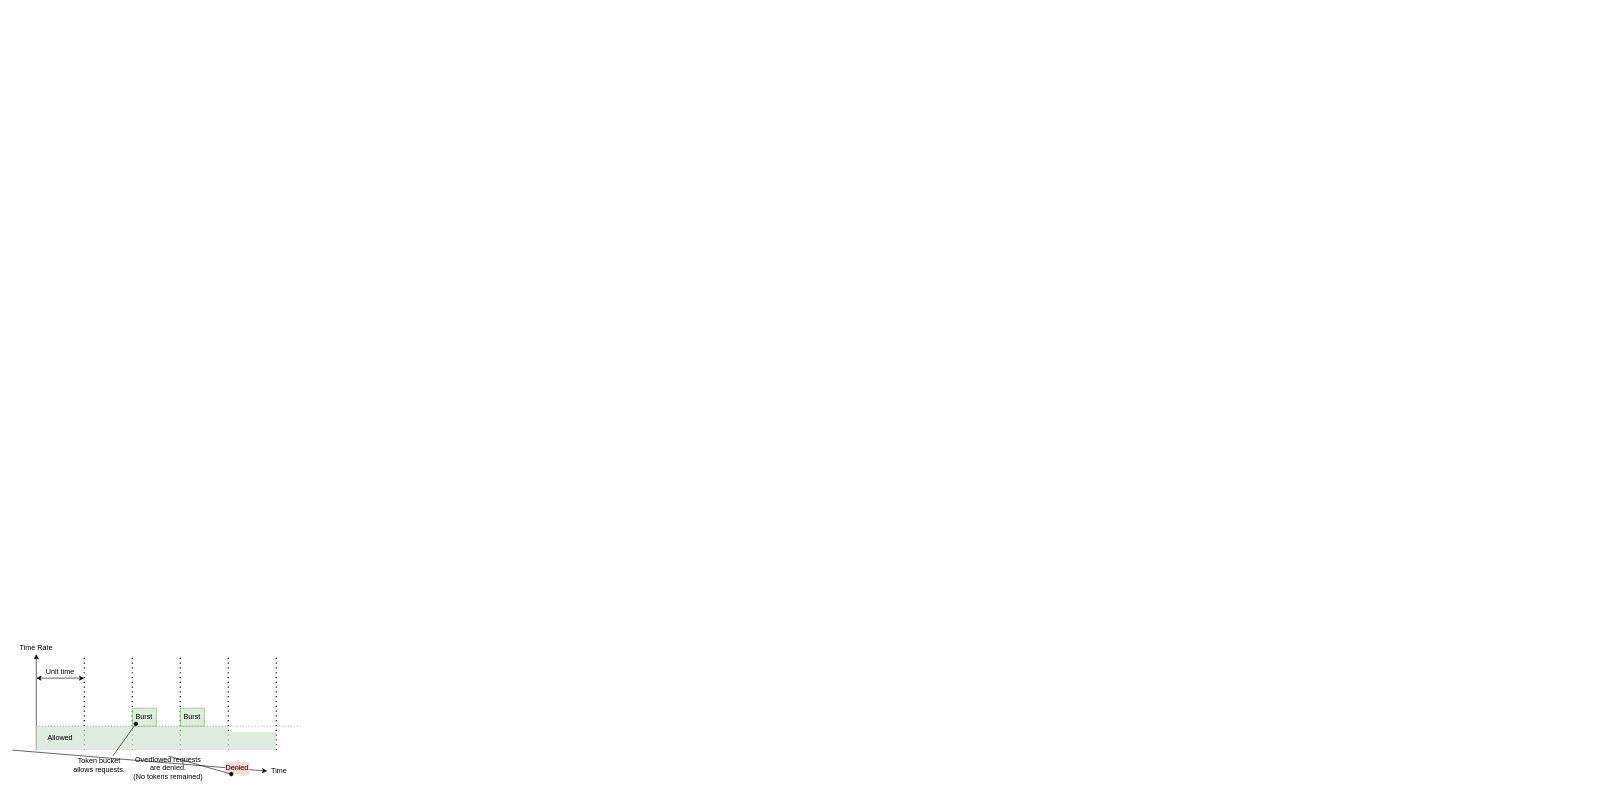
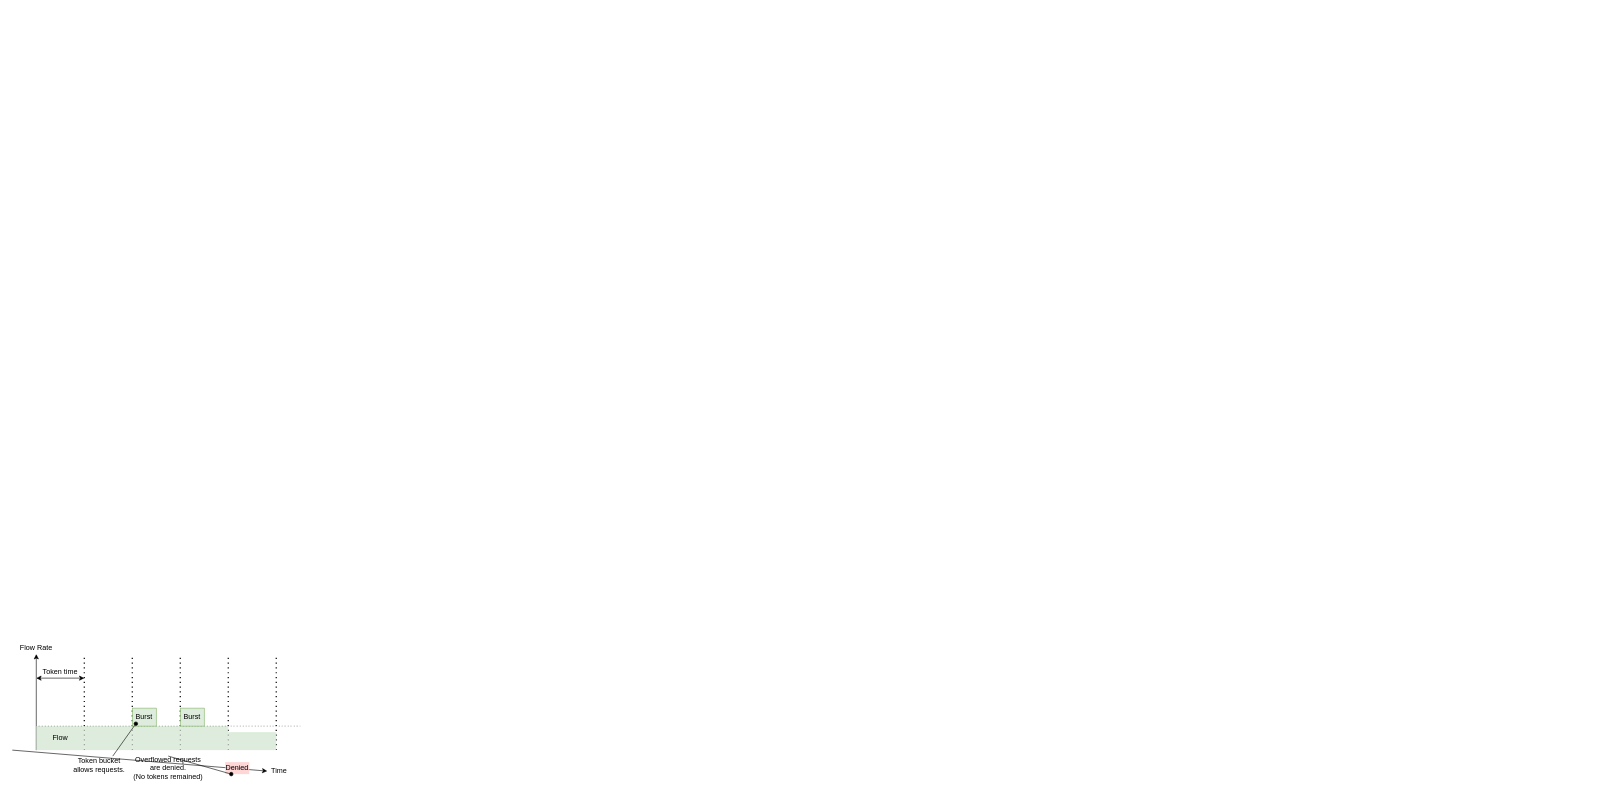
node "Time Rate": label "Time Rate" -> "Flow Rate"
node "Unit time": label "Unit time" -> "Token time"
node "Allowed": label "Allowed" -> "Flow"
